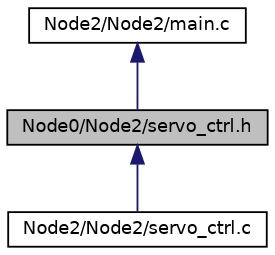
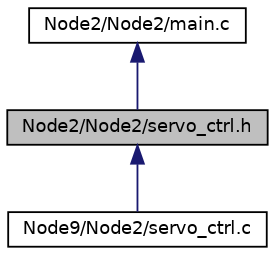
node "Node0/Node2/servo_ctrl.h": label "Node0/Node2/servo_ctrl.h" -> "Node2/Node2/servo_ctrl.h"
node "Node2/Node2/servo_ctrl.c": label "Node2/Node2/servo_ctrl.c" -> "Node9/Node2/servo_ctrl.c"
